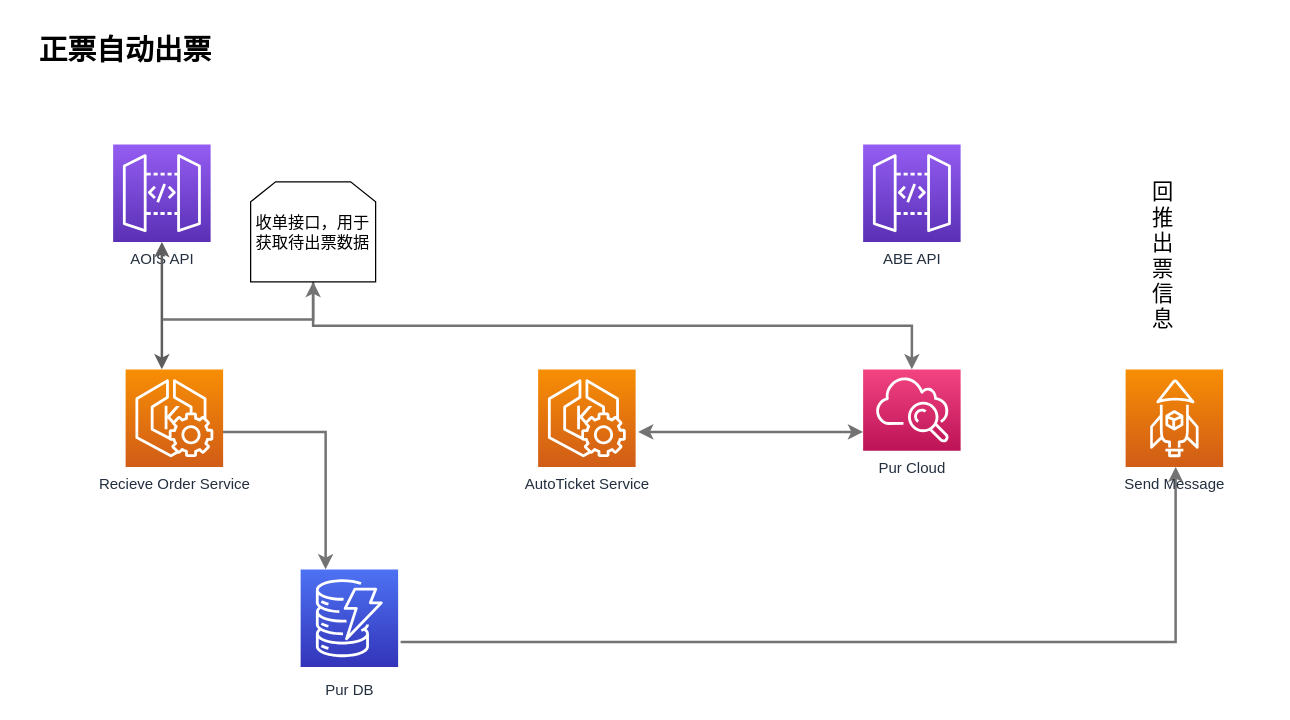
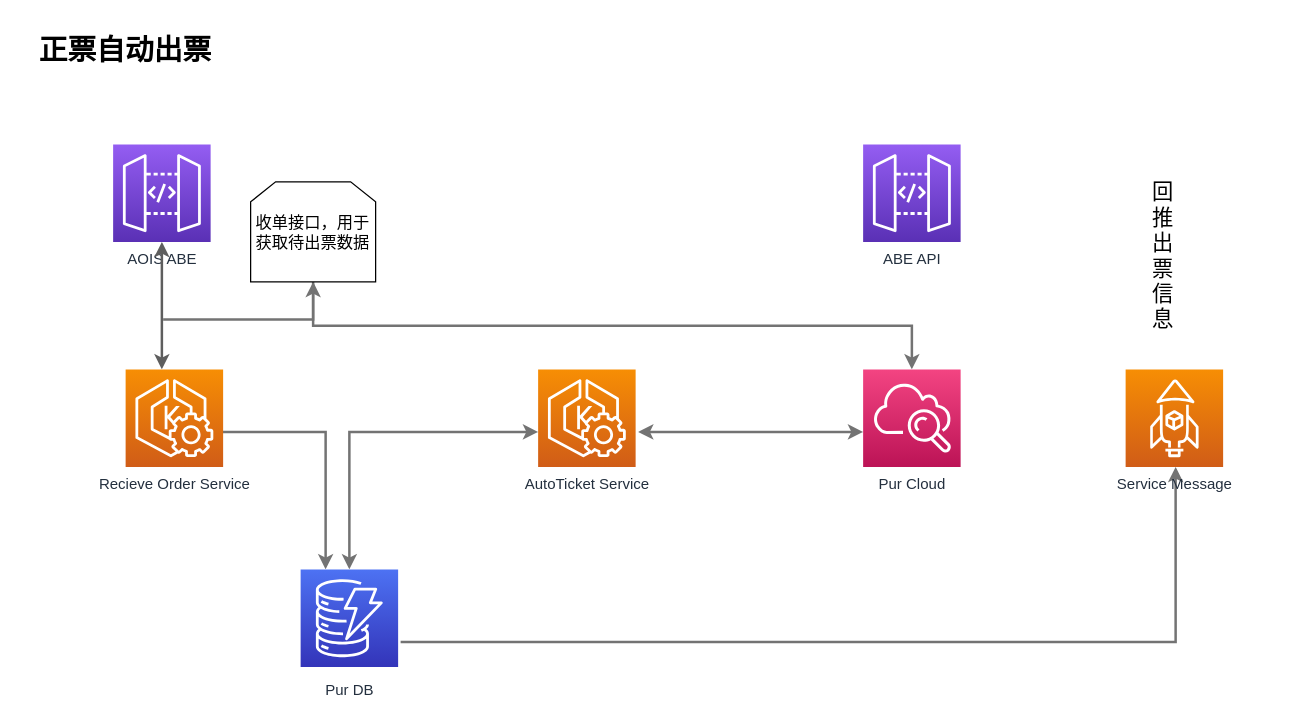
node "AOIS API": label "AOIS API" -> "AOIS ABE"
node "Pur Cloud": size 98x81 -> 98x98
edge "AutoTicket Service" -- "Pur DB": added
node "Send Message": label "Send Message" -> "Service Message"
